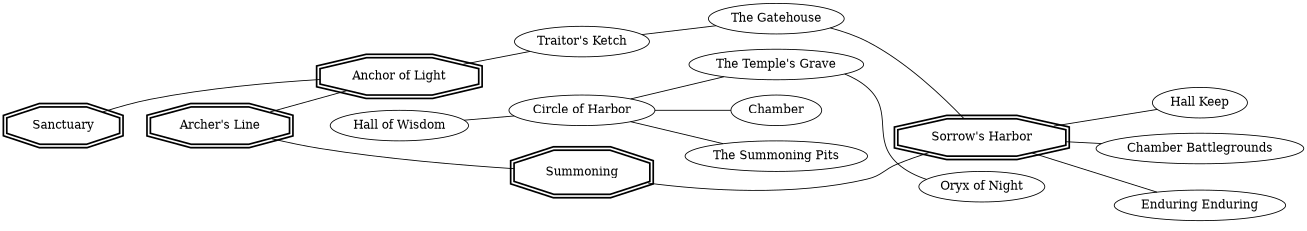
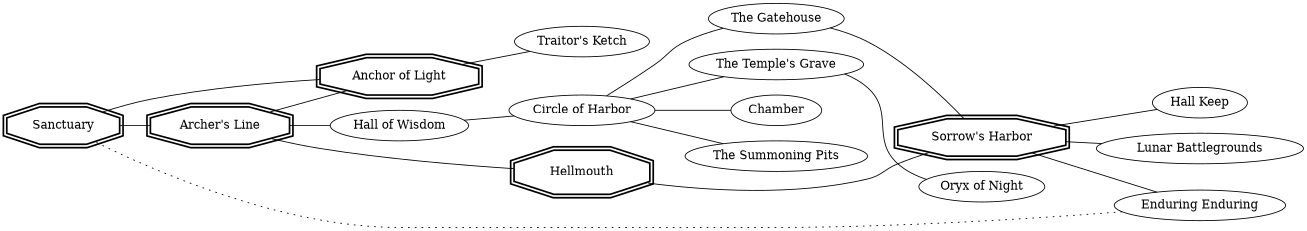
edge "The Gatehouse" -- "Traitor's Ketch": now "The Gatehouse" -- "Circle of Harbor"
edge "Sanctuary" -- "Archer's Line": added
edge "Archer's Line" -- "Hall of Wisdom": added
node "Chamber Battlegrounds": label "Chamber Battlegrounds" -> "Lunar Battlegrounds"
node "Summoning": label "Summoning" -> "Hellmouth"
edge "Sanctuary" -- "Enduring Enduring": added
